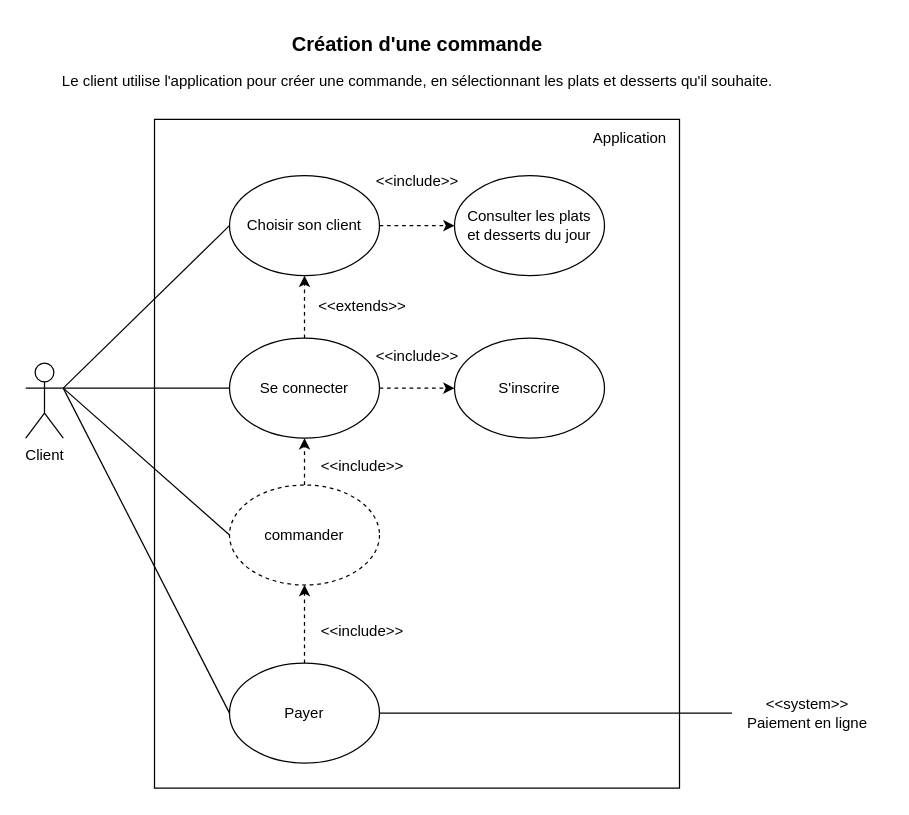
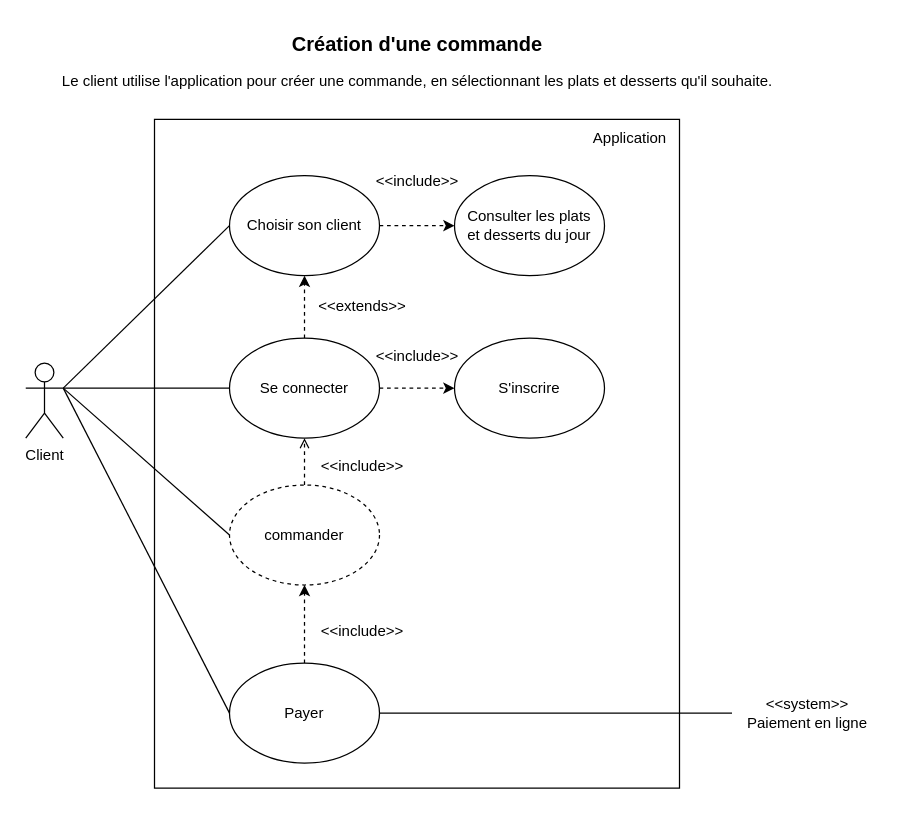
edge "commander" -> "Se connecter": arrowhead classic -> open
